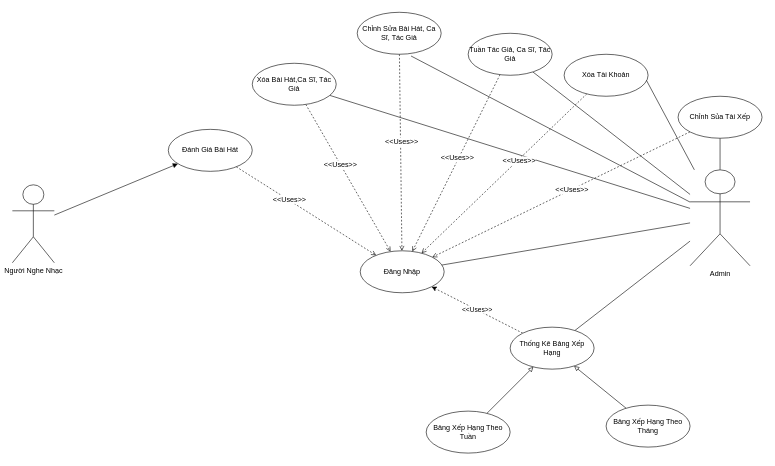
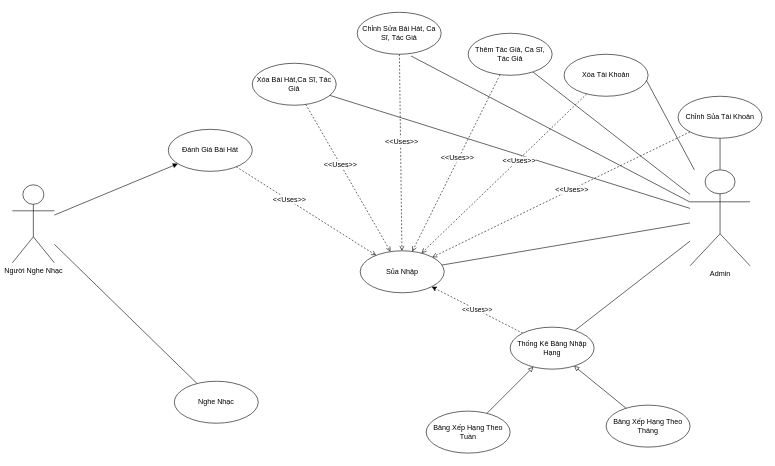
node "Tuần Tác Giả, Ca Sĩ, Tác Giả": label "Tuần Tác Giả, Ca Sĩ, Tác Giả" -> "Thêm Tác Giả, Ca Sĩ, Tác Giả"
node "Chỉnh Sủa Tài Xếp": label "Chỉnh Sủa Tài Xếp" -> "Chỉnh Sủa Tài Khoản"
node "Đăng Nhập": label "Đăng Nhập" -> "Sủa Nhập"
edge "Người Nghe Nhạc" -- "Nghe Nhạc": added
node "Thống Kê Bảng Xếp Hạng": label "Thống Kê Bảng Xếp Hạng" -> "Thống Kê Bảng Nhập Hạng"
node "Nghe Nhạc": added
